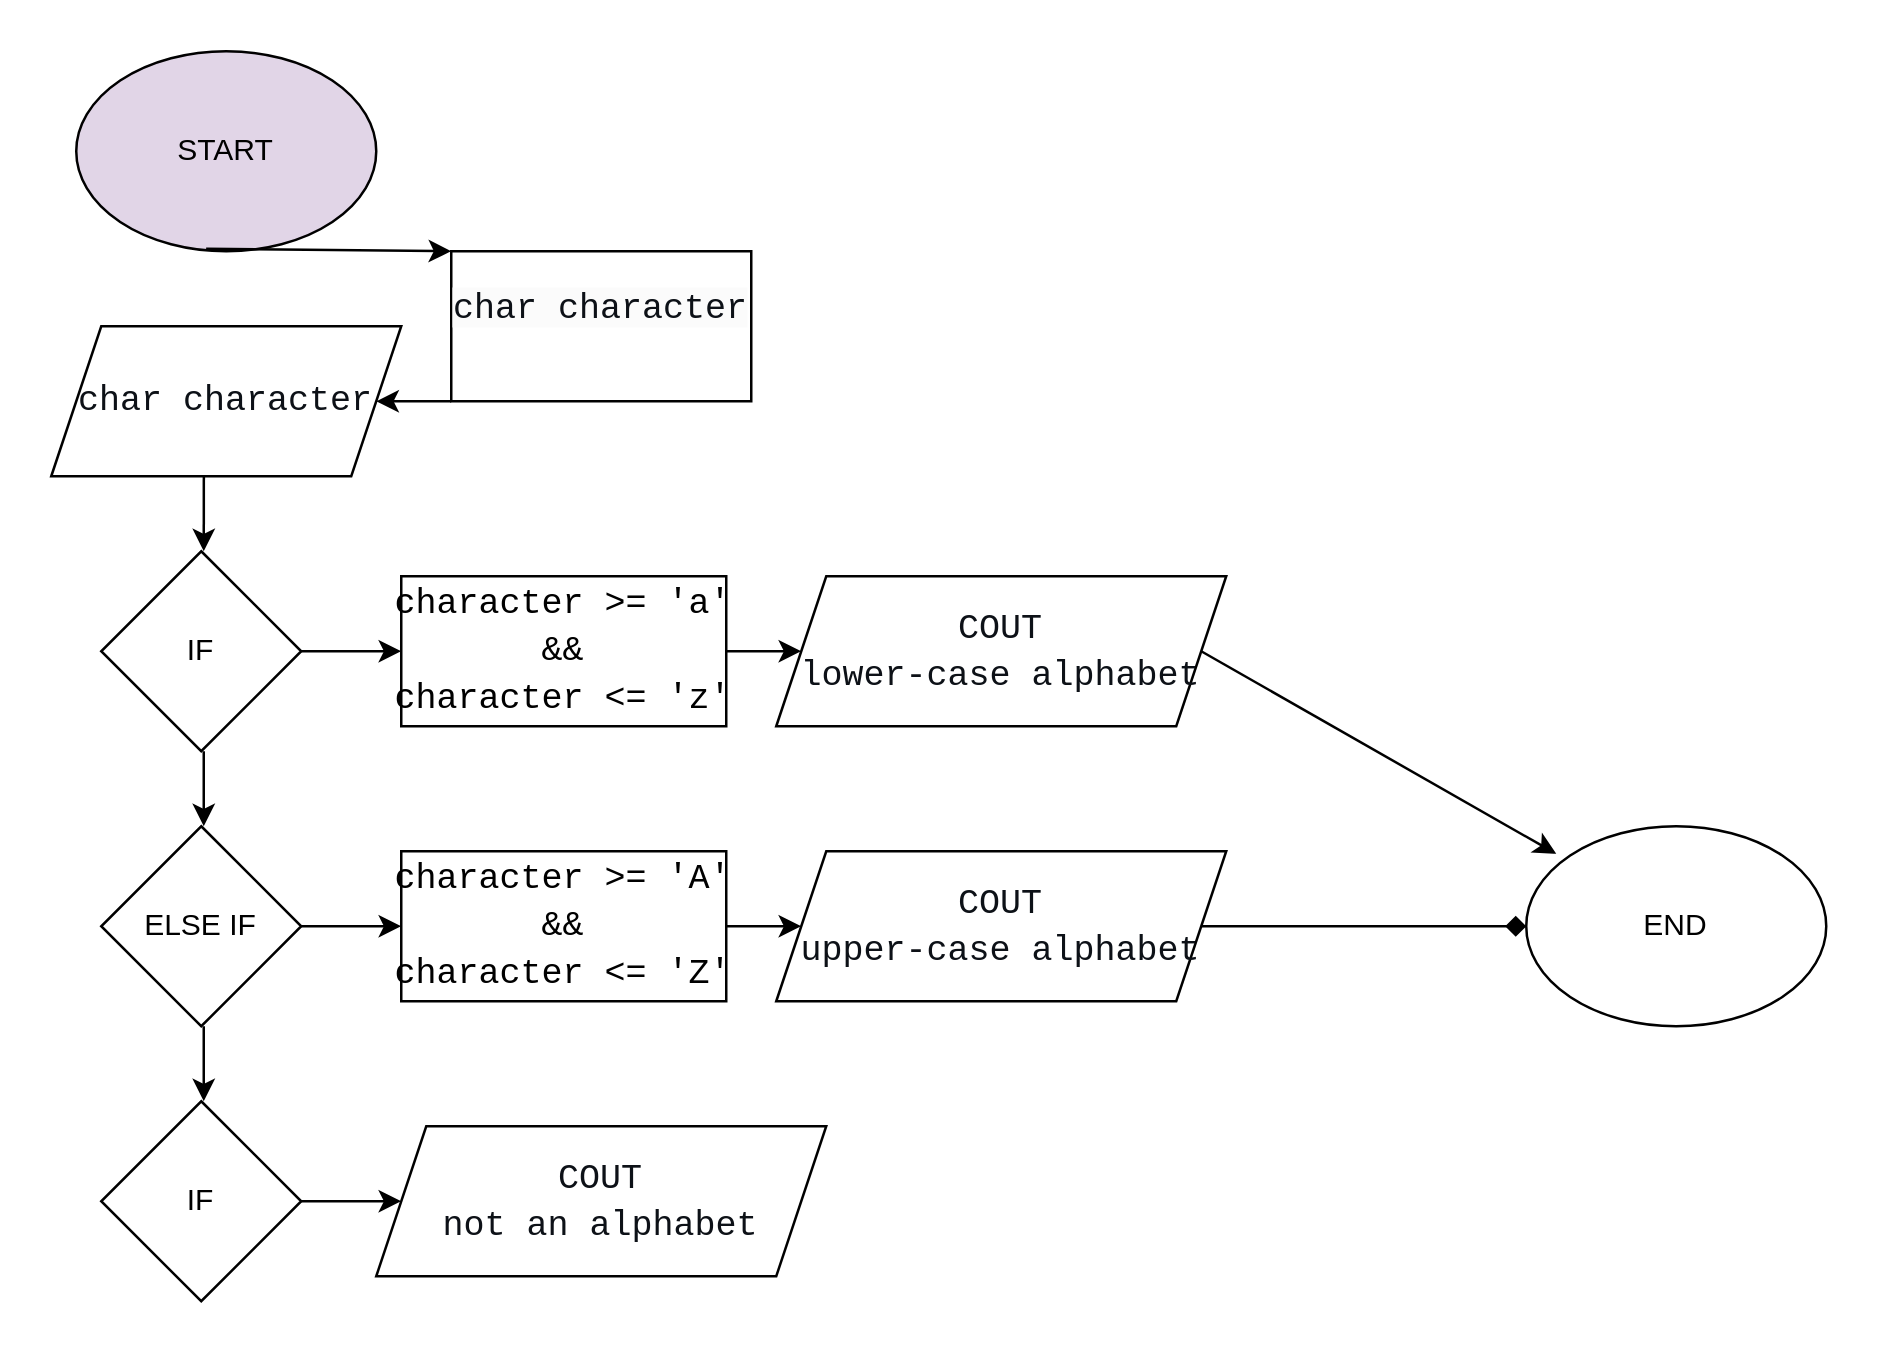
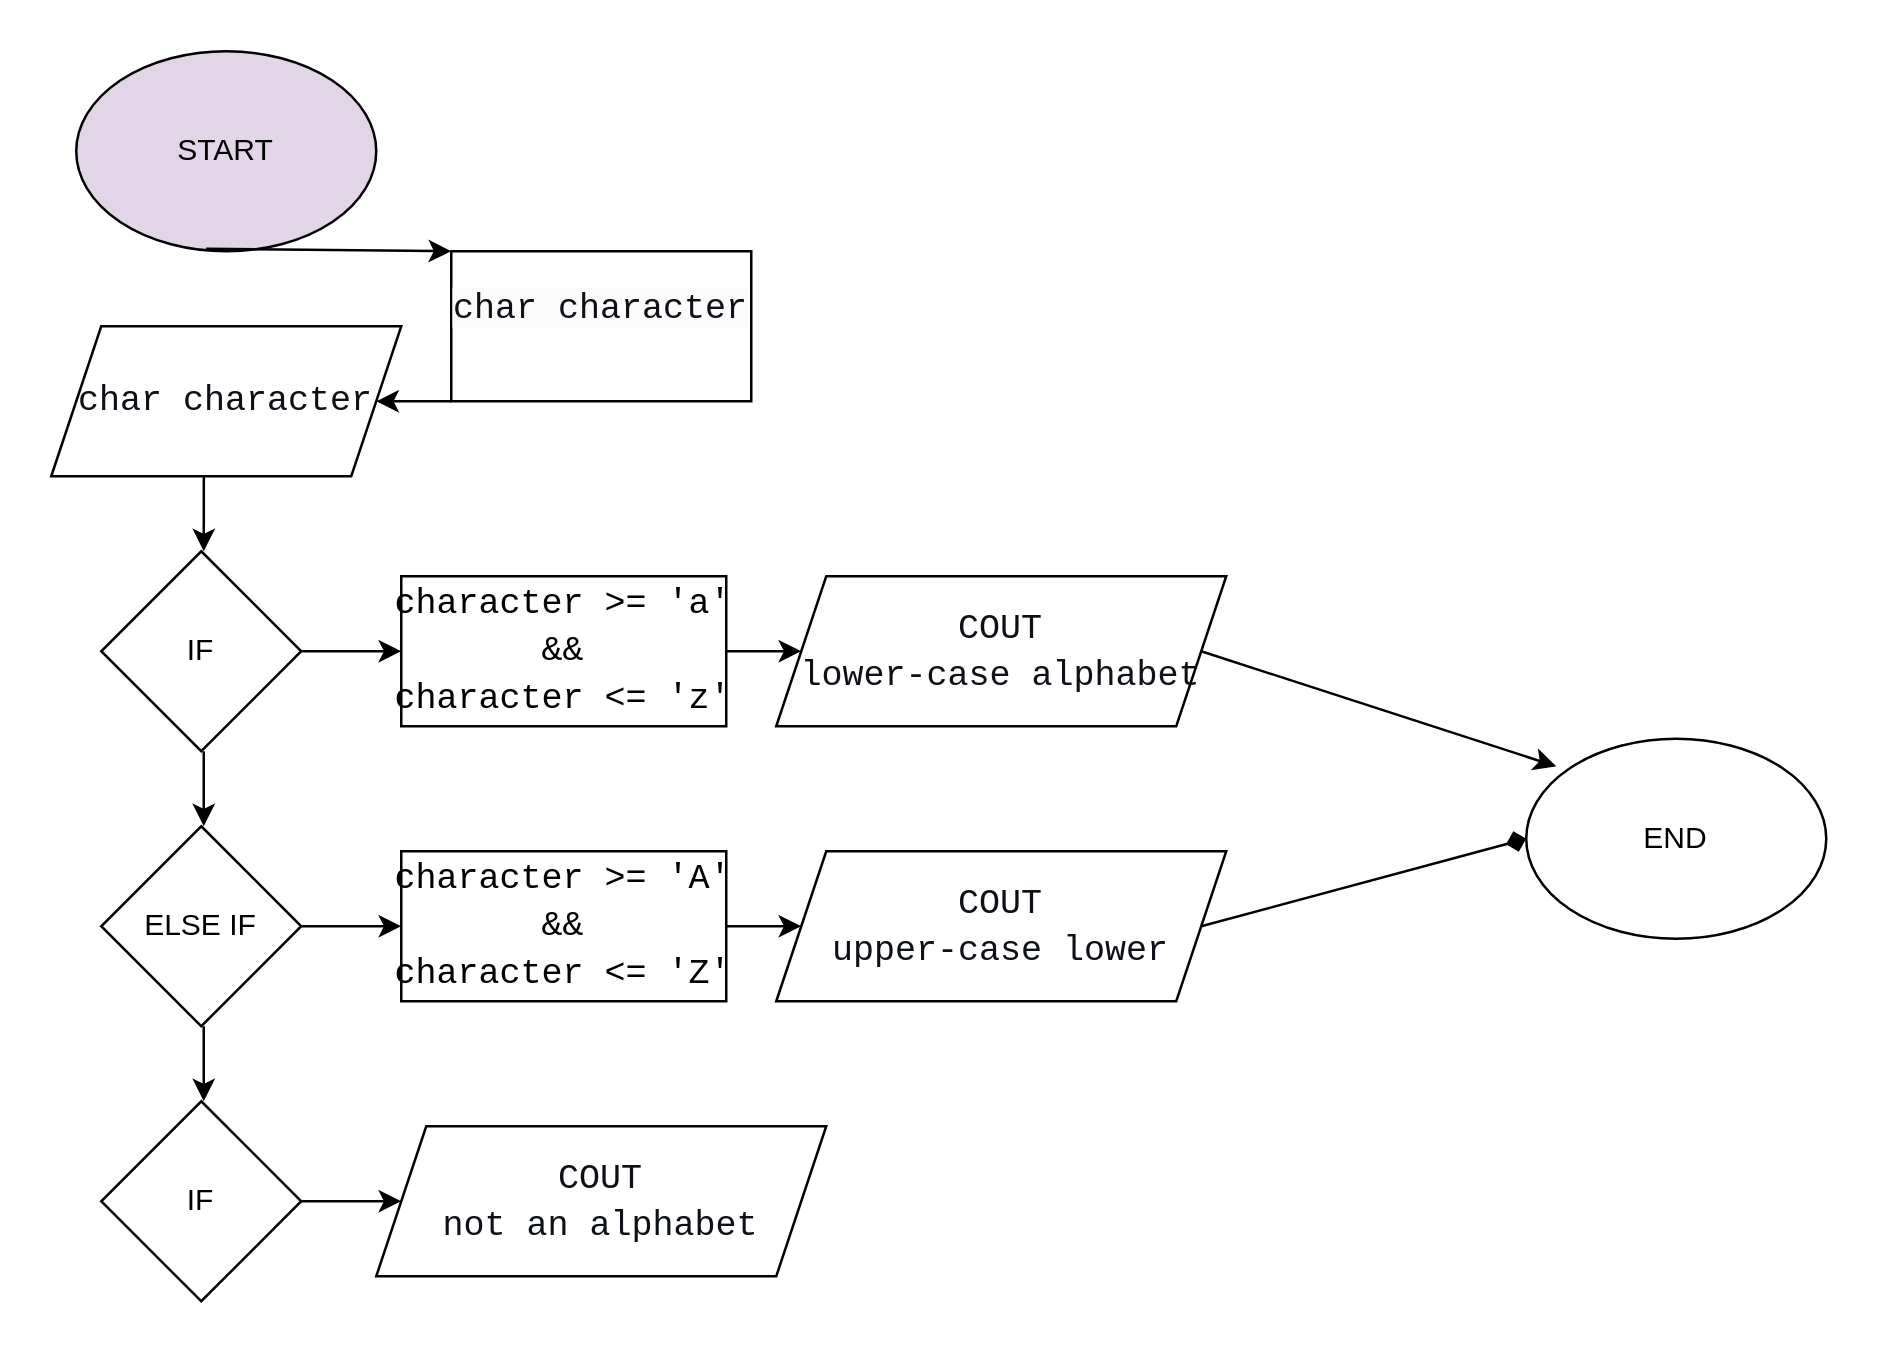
node "COUT upper-case alphabet": label "COUT upper-case alphabet" -> "COUT upper-case lower"
node "END": moved (1676, 926) -> (1676, 839)
